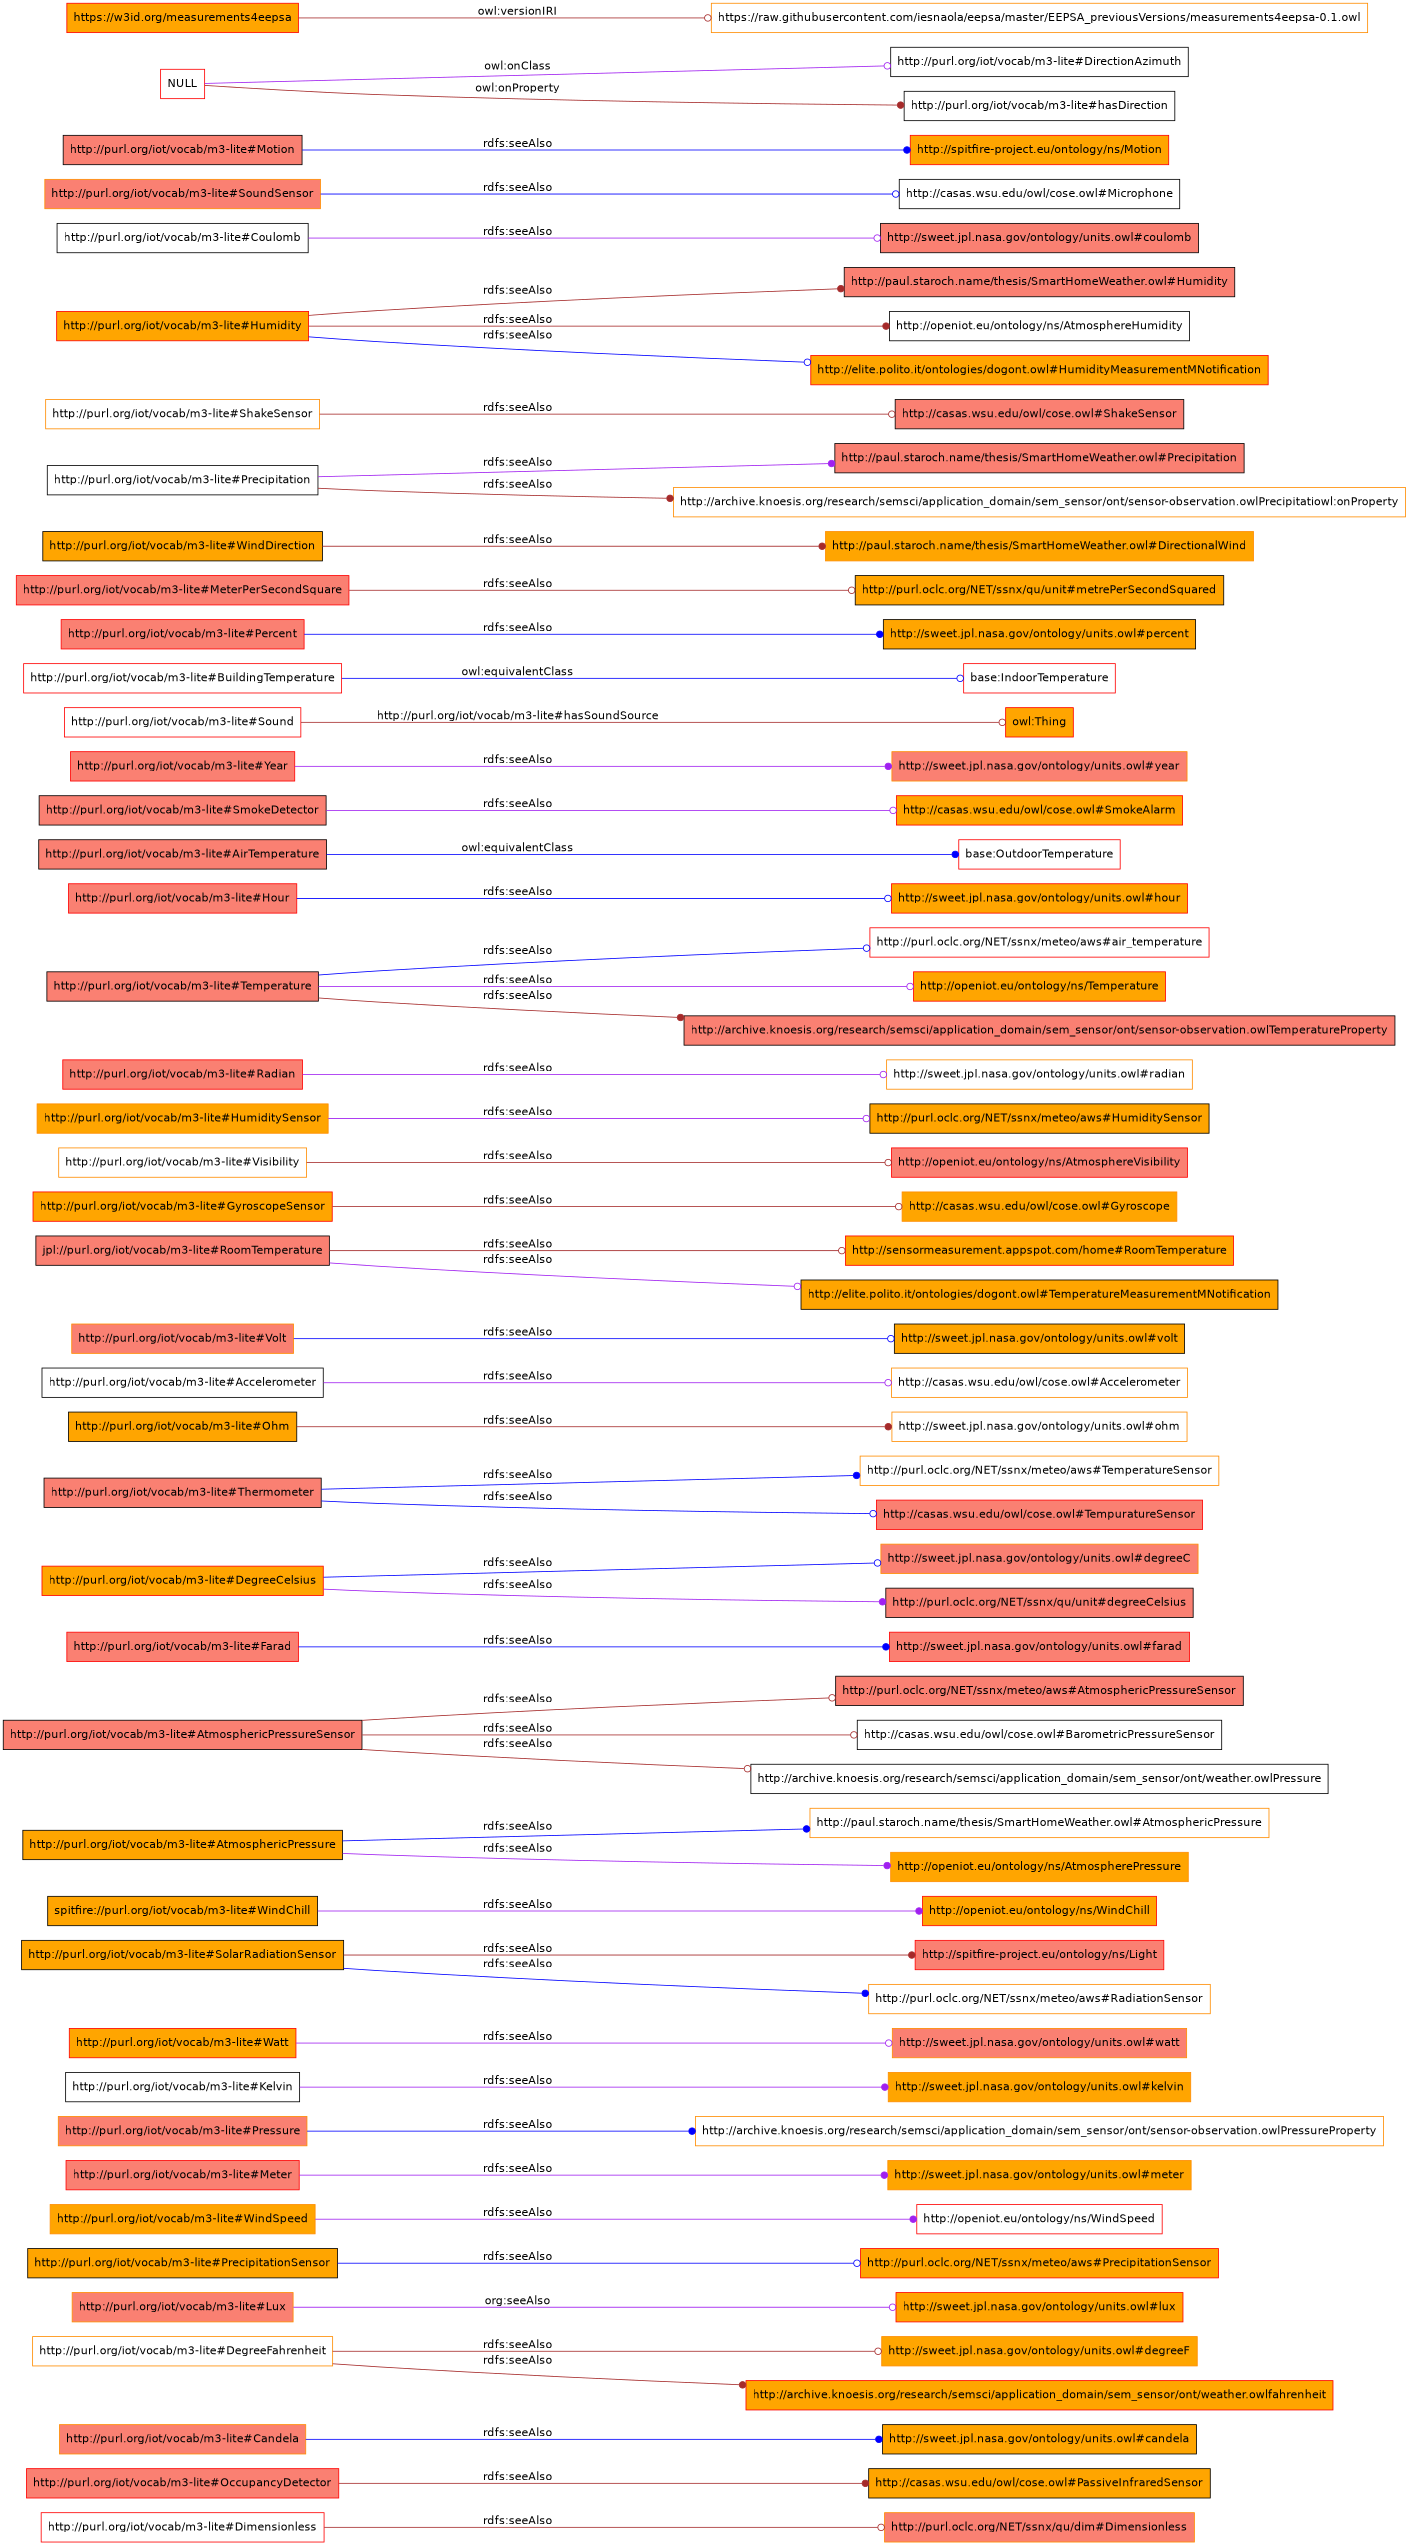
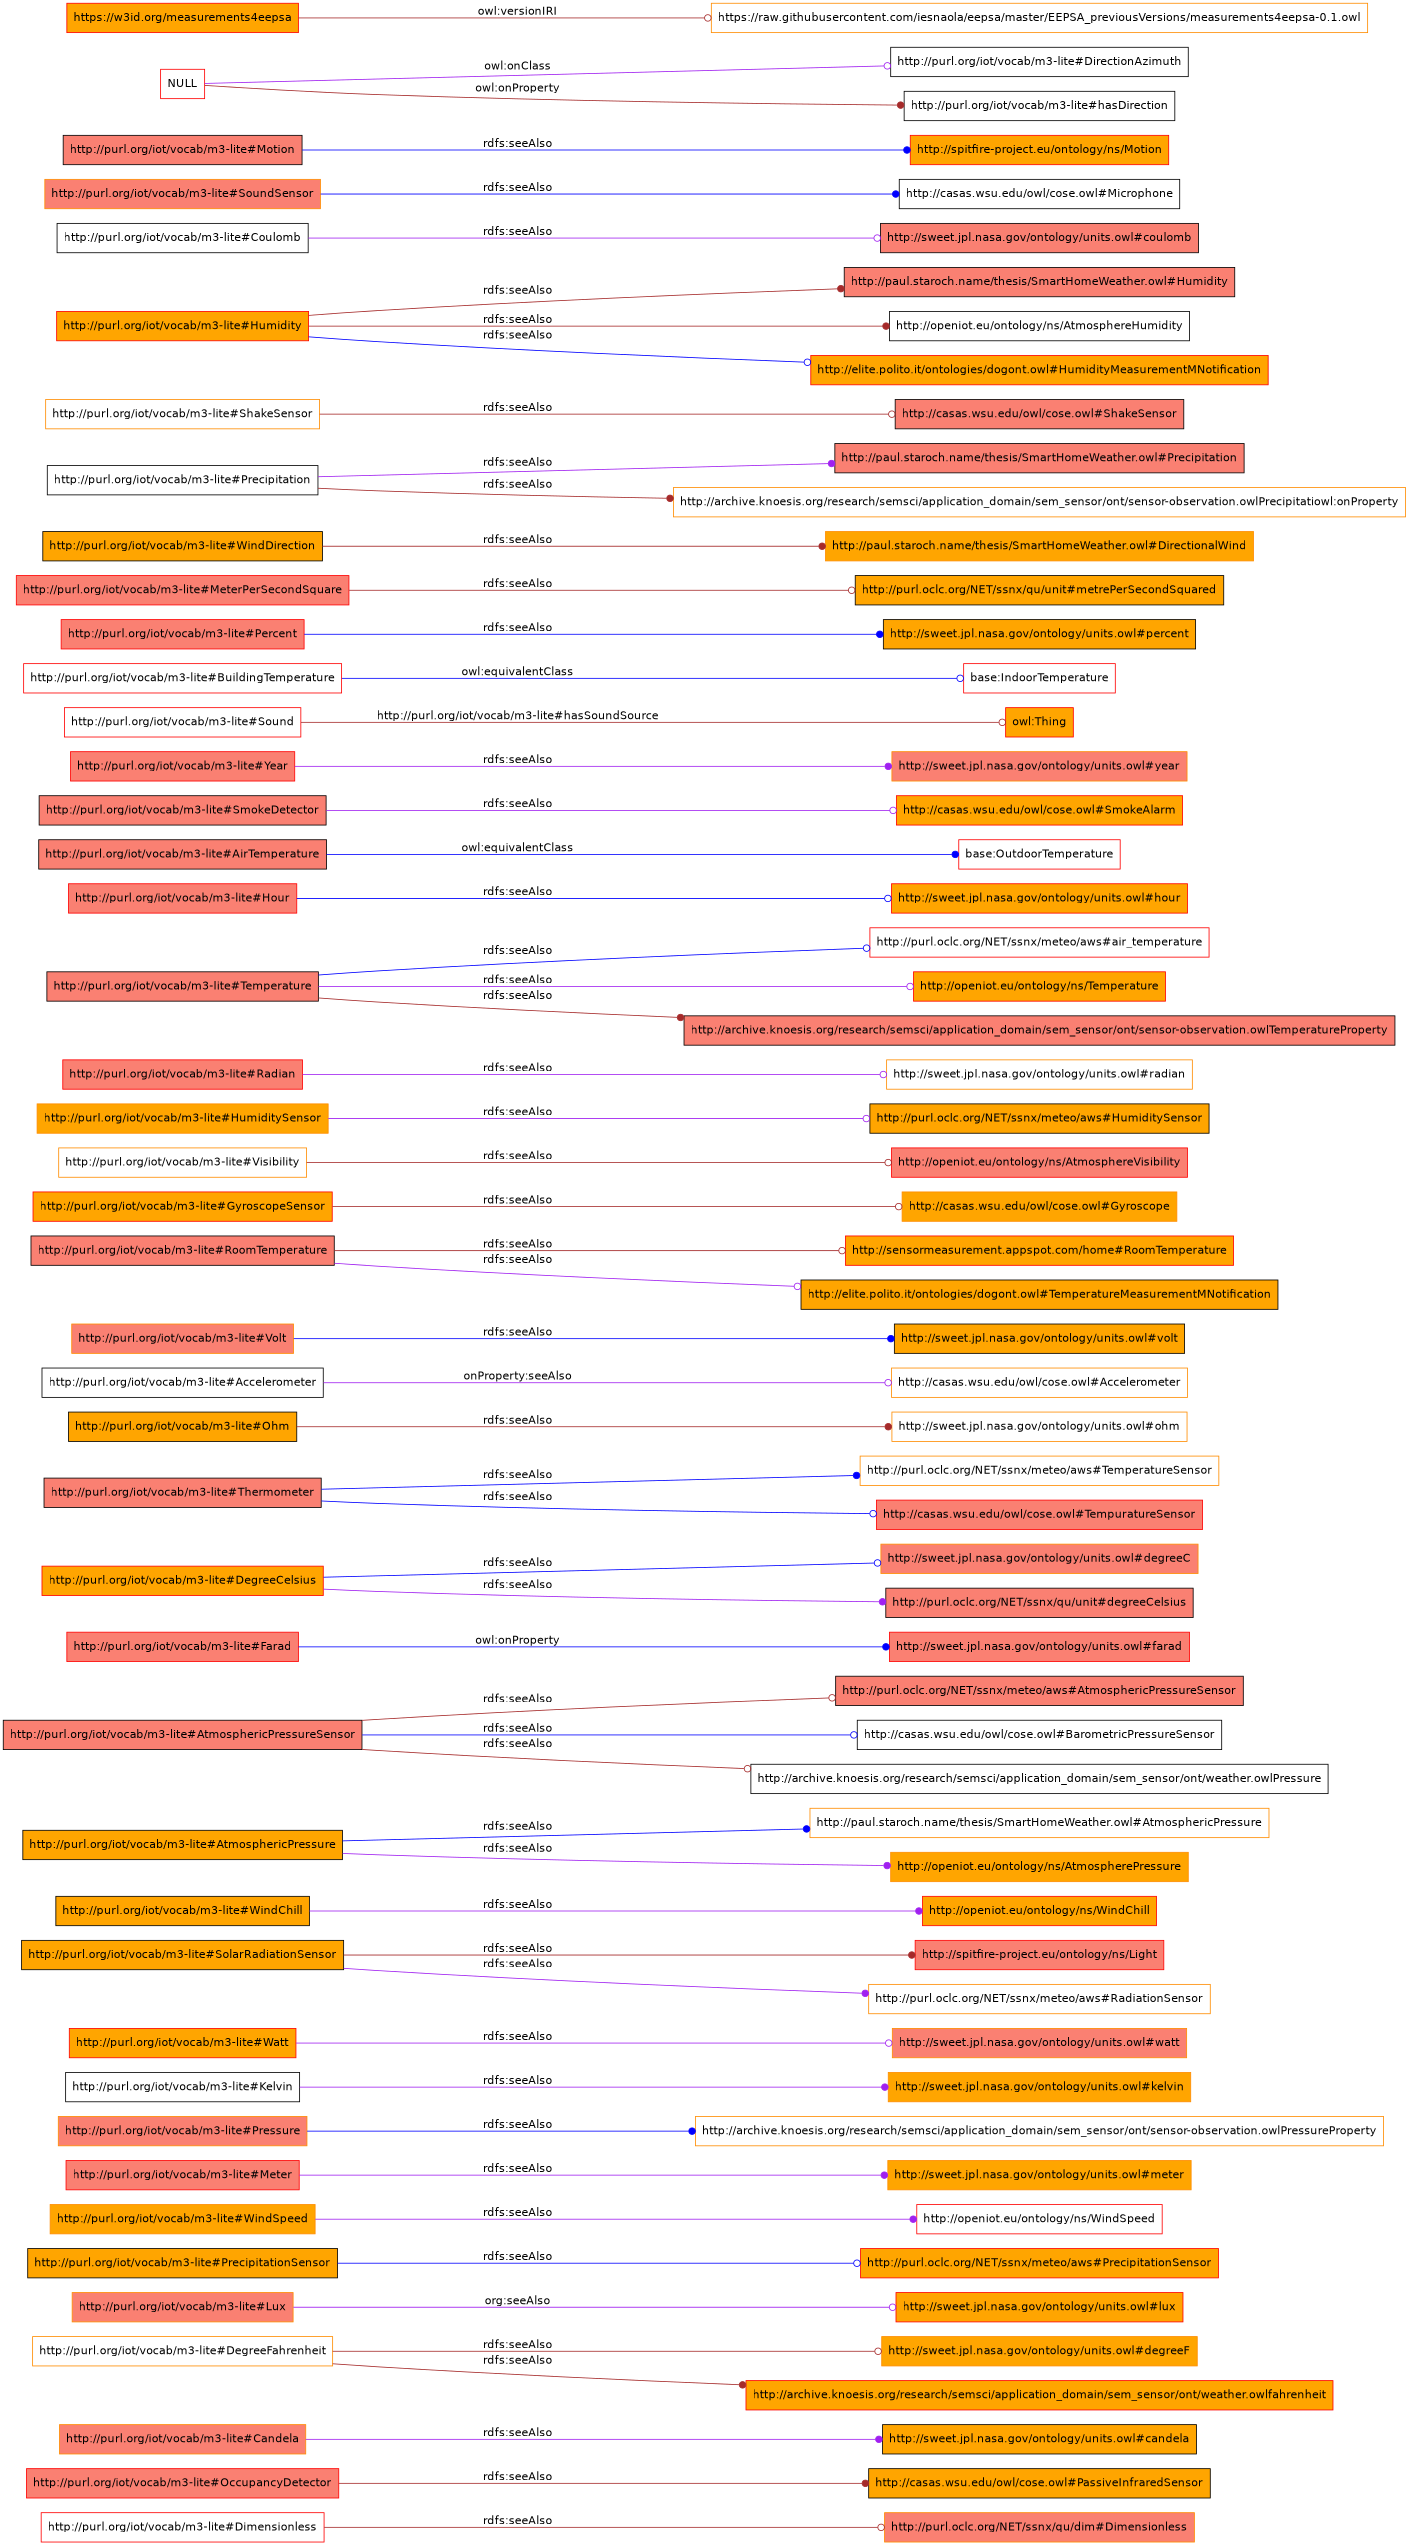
edge "http://purl.org/iot/vocab/m3-lite#SoundSensor" -> "http://casas.wsu.edu/owl/cose.owl#Microphone": arrowhead odot -> dot
node "jpl://purl.org/iot/vocab/m3-lite#RoomTemperature": label "jpl://purl.org/iot/vocab/m3-lite#RoomTemperature" -> "http://purl.org/iot/vocab/m3-lite#RoomTemperature"
edge "http://purl.org/iot/vocab/m3-lite#Volt" -> "http://sweet.jpl.nasa.gov/ontology/units.owl#volt": arrowhead odot -> dot
edge "http://purl.org/iot/vocab/m3-lite#Accelerometer" -> "http://casas.wsu.edu/owl/cose.owl#Accelerometer": label "rdfs:seeAlso" -> "onProperty:seeAlso"
edge "http://purl.org/iot/vocab/m3-lite#Farad" -> "http://sweet.jpl.nasa.gov/ontology/units.owl#farad": label "rdfs:seeAlso" -> "owl:onProperty"
edge "http://purl.org/iot/vocab/m3-lite#AtmosphericPressureSensor" -> "http://casas.wsu.edu/owl/cose.owl#BarometricPressureSensor": color brown -> blue
node "spitfire://purl.org/iot/vocab/m3-lite#WindChill": label "spitfire://purl.org/iot/vocab/m3-lite#WindChill" -> "http://purl.org/iot/vocab/m3-lite#WindChill"
edge "http://purl.org/iot/vocab/m3-lite#SolarRadiationSensor" -> "http://purl.oclc.org/NET/ssnx/meteo/aws#RadiationSensor": color blue -> purple
edge "http://purl.org/iot/vocab/m3-lite#Candela" -> "http://sweet.jpl.nasa.gov/ontology/units.owl#candela": color blue -> purple
